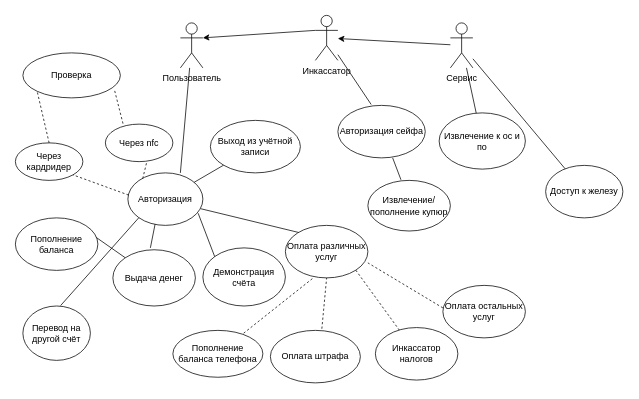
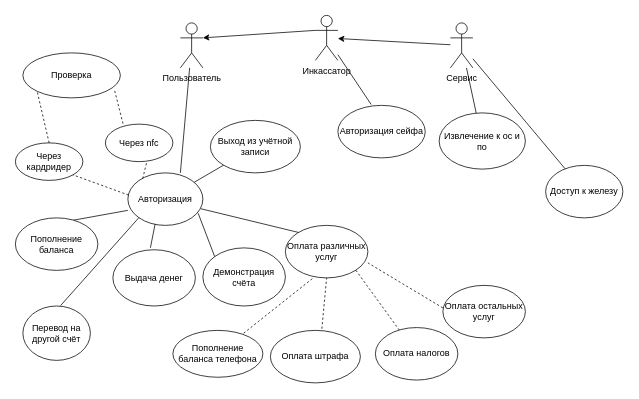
edge "Авторизация сейфа" -- "Извлечение/ пополнение купюр": removed
node "Извлечение/ пополнение купюр": removed
edge "Пополнение баланса" -- "Выдача денег": now "Пополнение баланса" -- "Авторизация"
node "Инкассатор налогов": label "Инкассатор налогов" -> "Оплата налогов"
